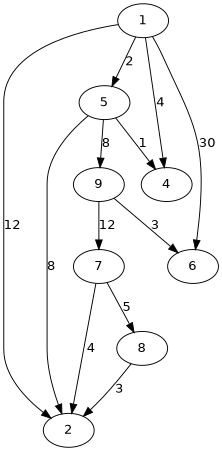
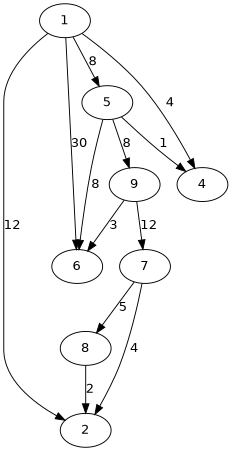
edge "1" -> "5": label "2" -> "8"
edge "5" -> "2": now "5" -> "6"
edge "8" -> "2": label "3" -> "2"
